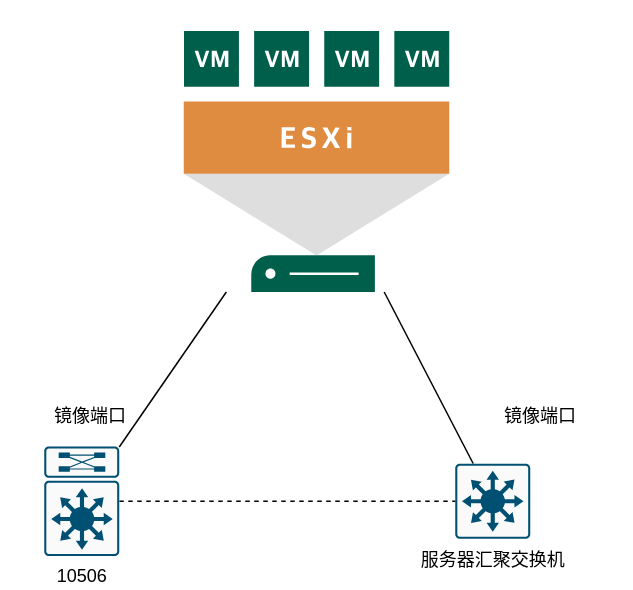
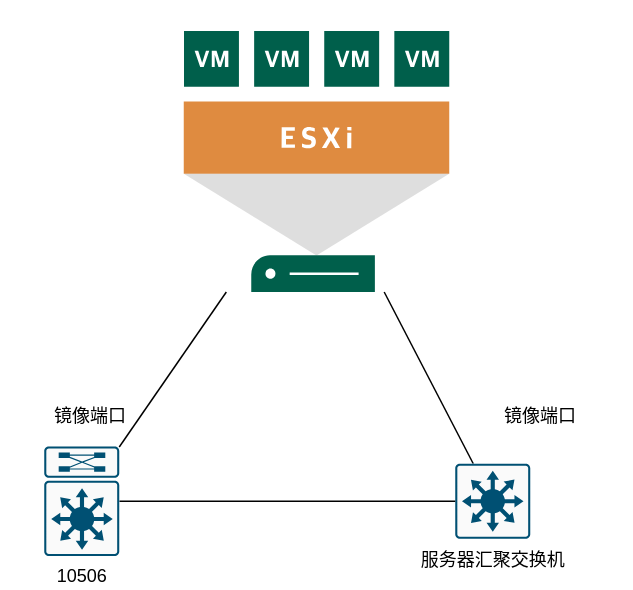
edge "10506" -- "服务器汇聚交换机": style dashed -> solid
